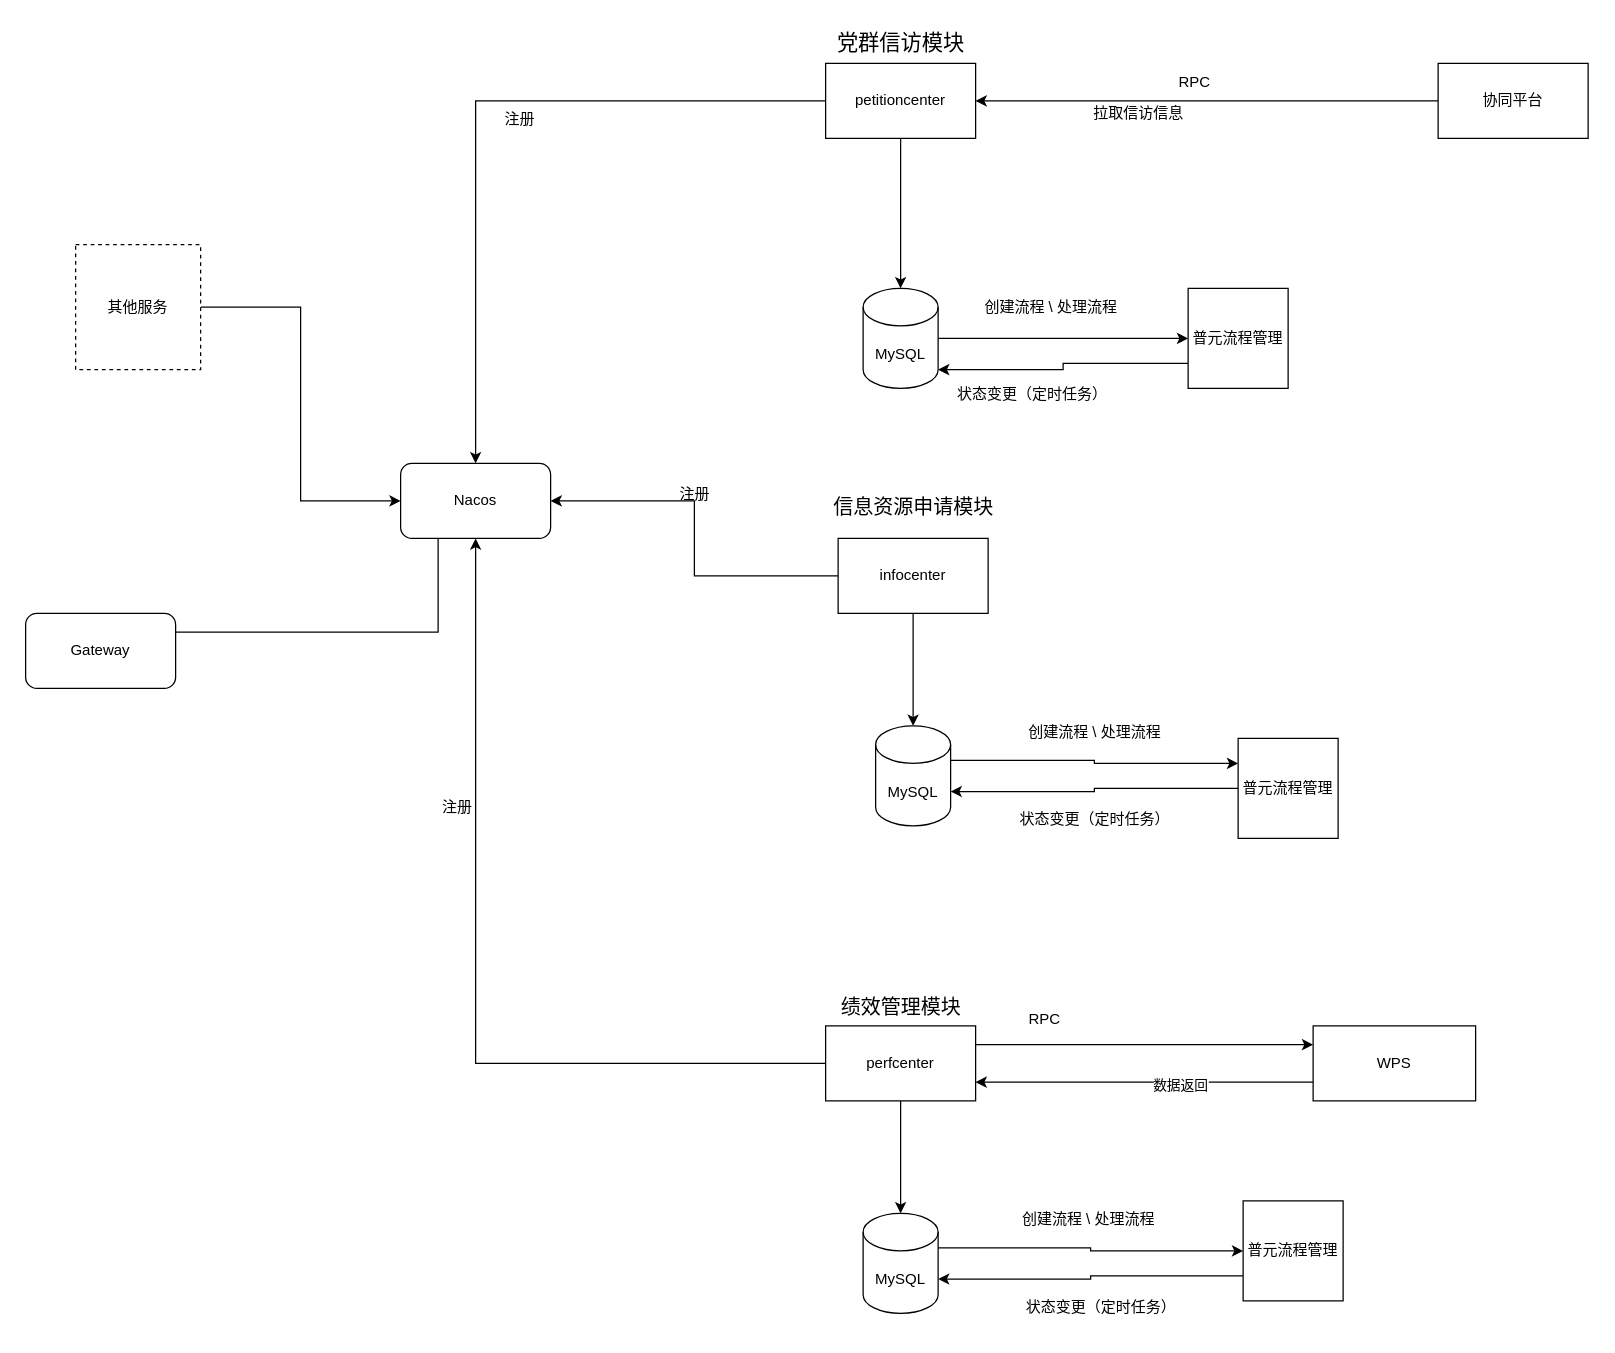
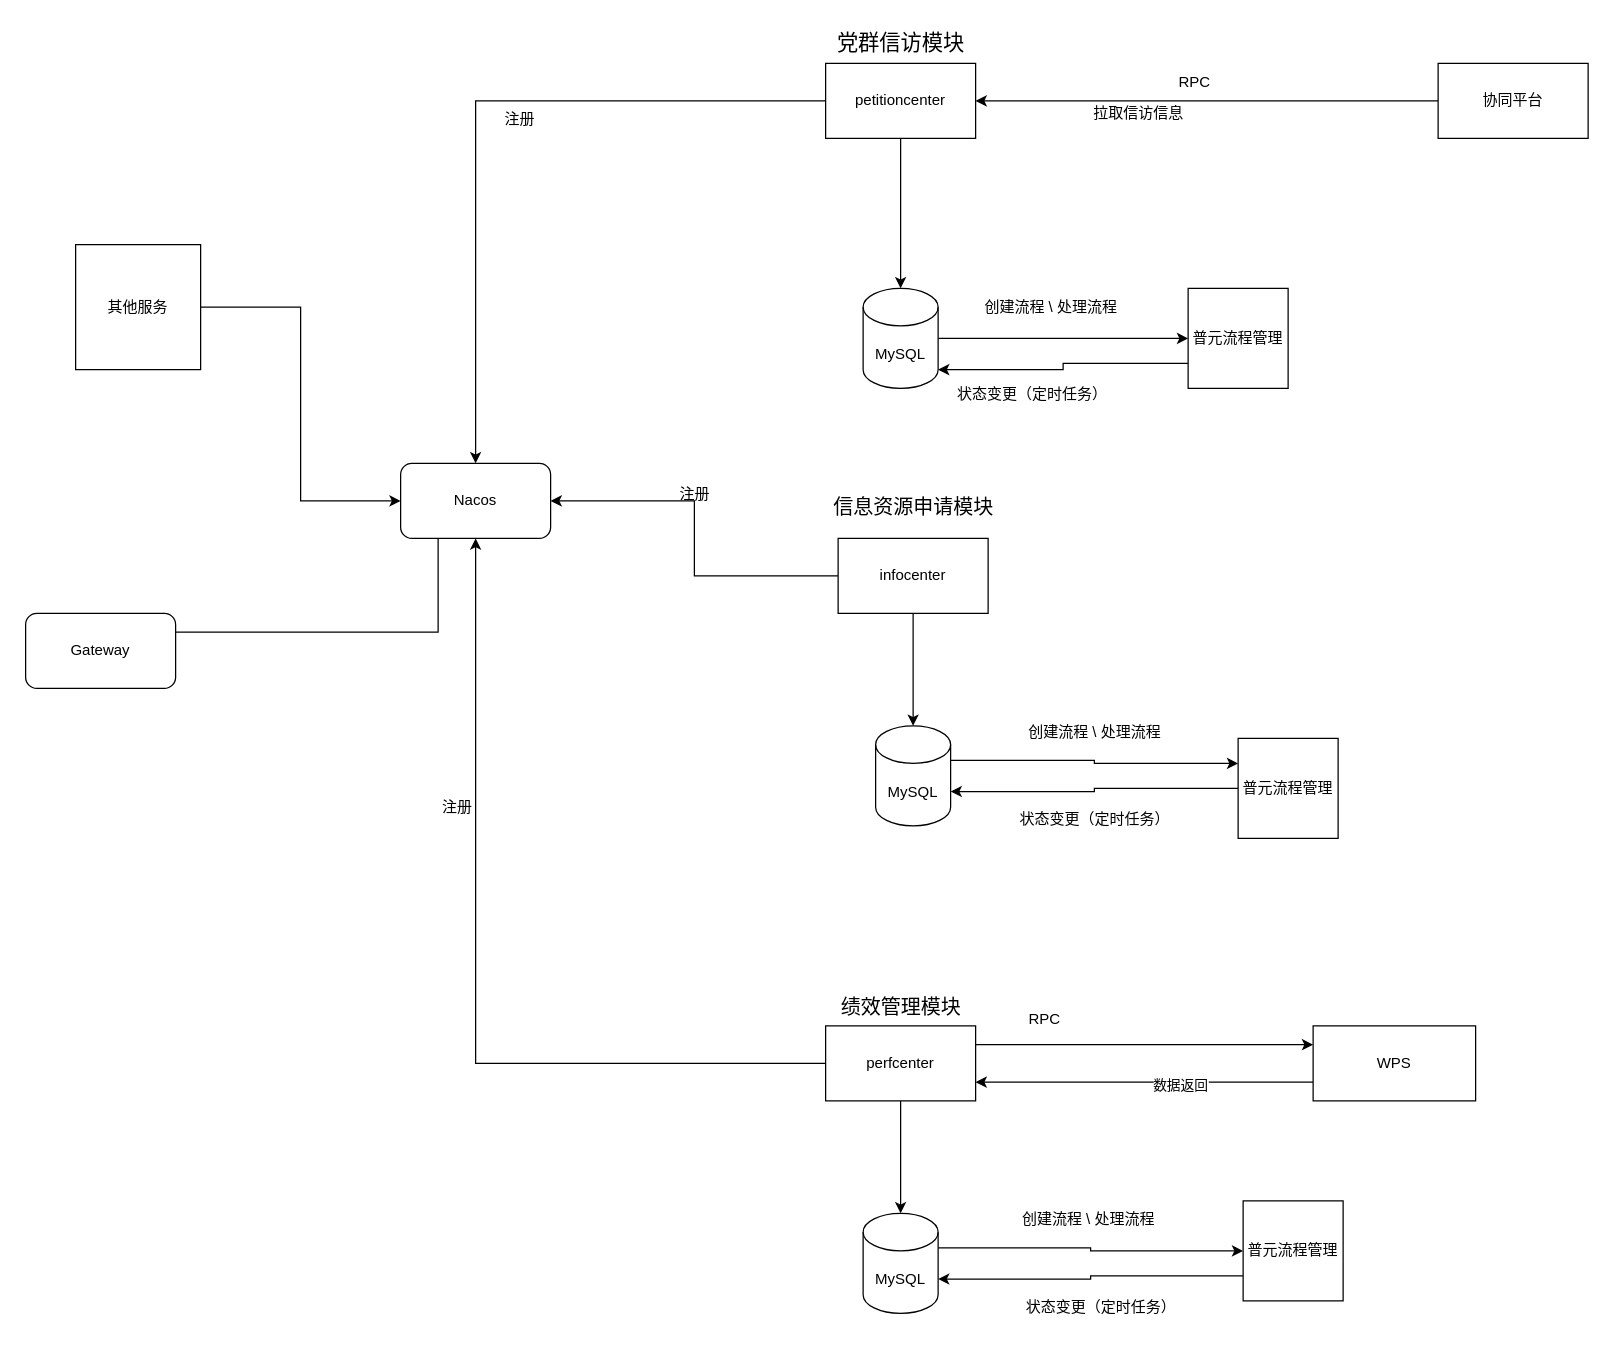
node "其他服务": style dashed -> solid
